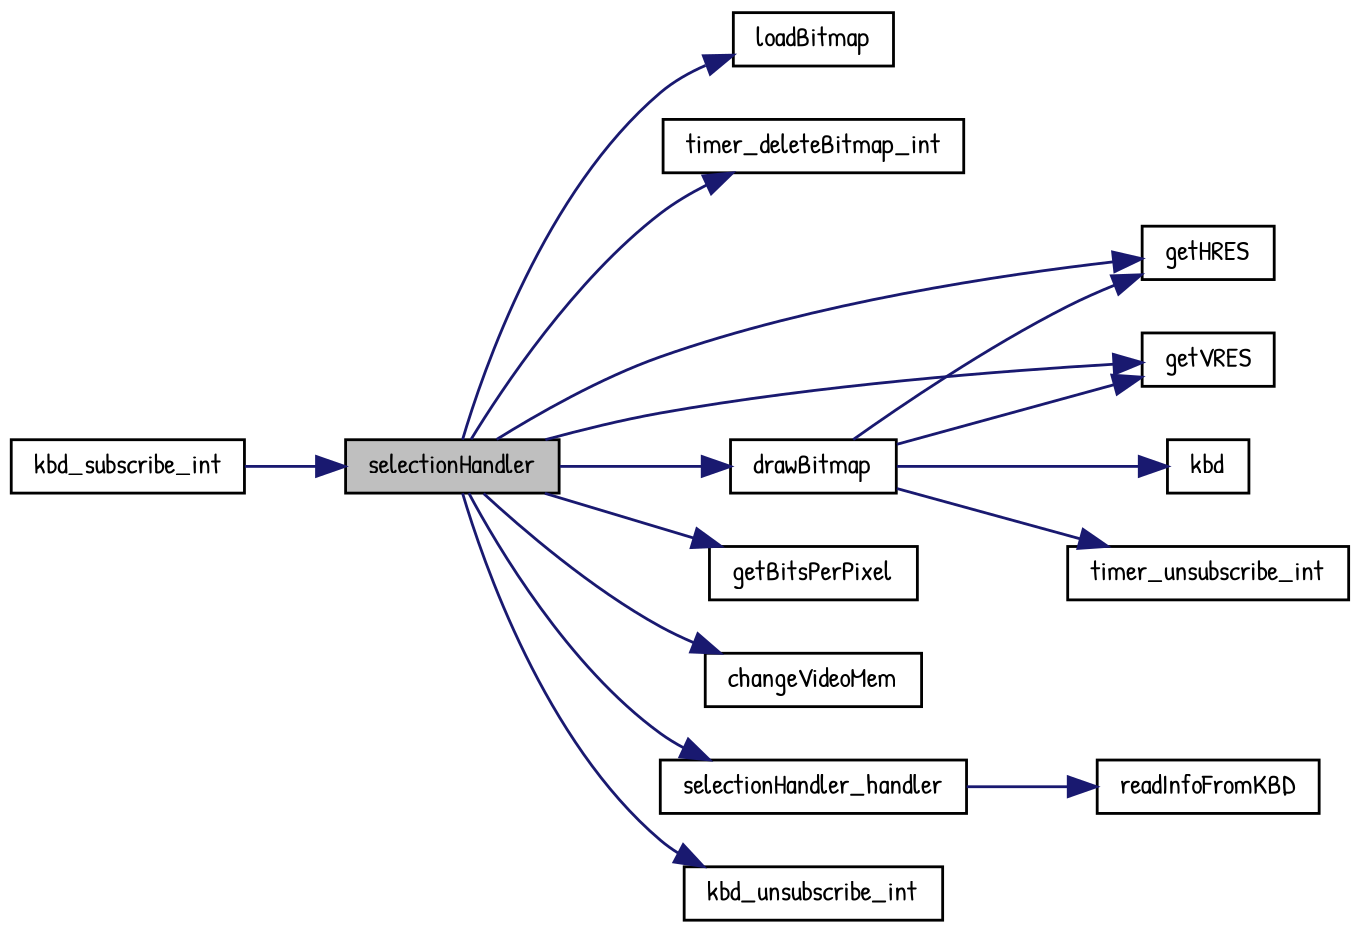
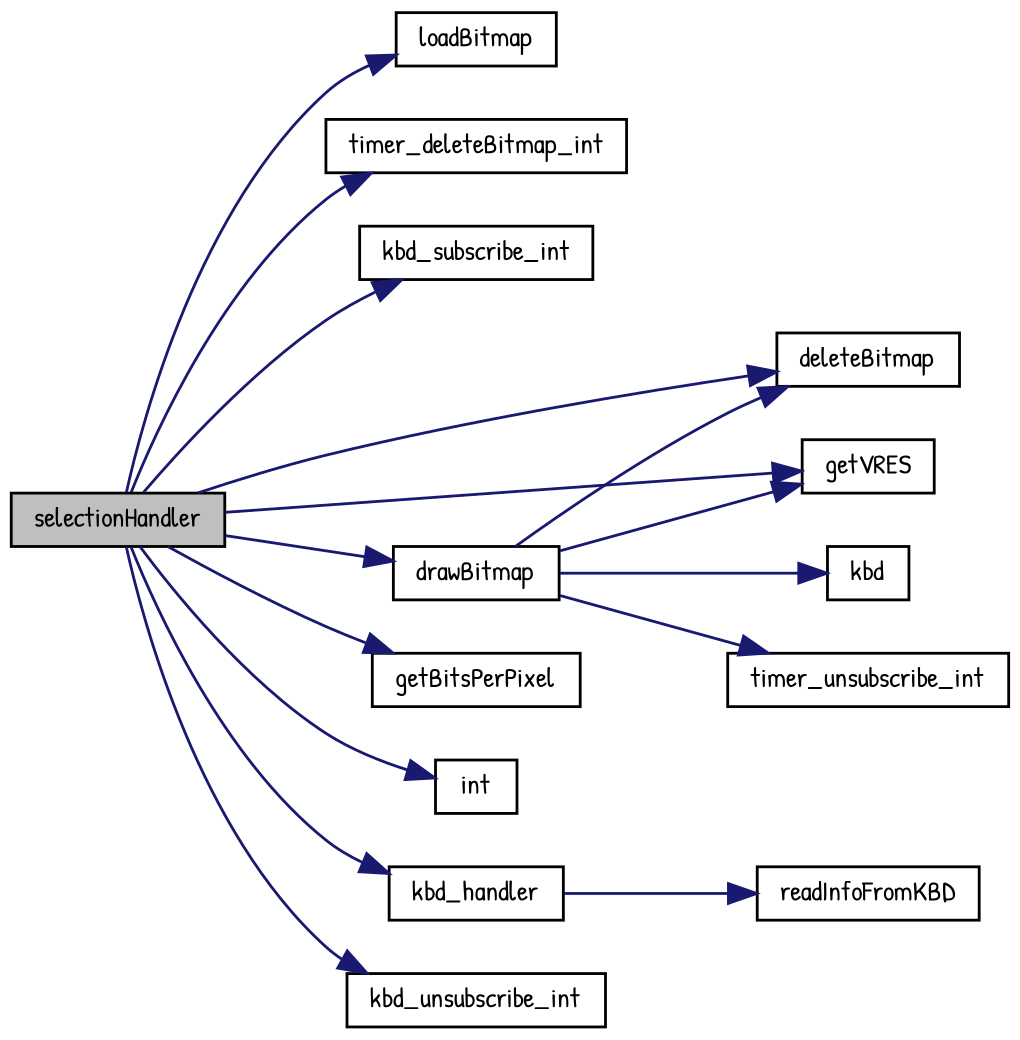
node "getHRES": label "getHRES" -> "deleteBitmap"
edge "kbd_subscribe_int" -> "selectionHandler": reversed
node "changeVideoMem": label "changeVideoMem" -> "int"
node "selectionHandler_handler": label "selectionHandler_handler" -> "kbd_handler"
